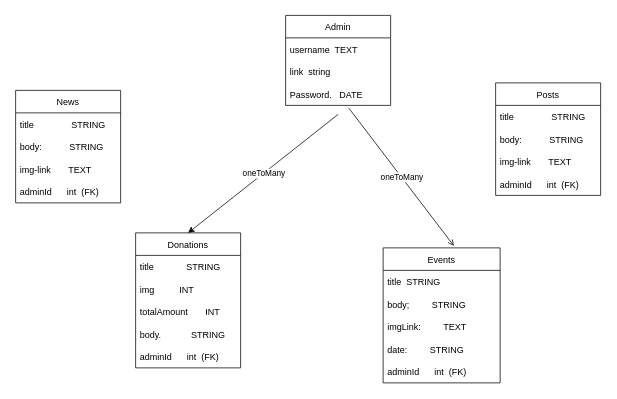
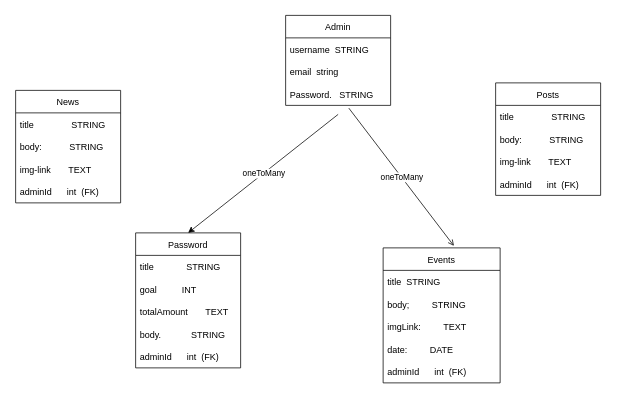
node "username TEXT": label "username TEXT" -> "username STRING"
node "link string": label "link string" -> "email string"
node "Password. DATE": label "Password. DATE" -> "Password. STRING"
node "Donations": label "Donations" -> "Password"
node "img INT": label "img INT" -> "goal INT"
node "totalAmount INT": label "totalAmount INT" -> "totalAmount TEXT"
node "date: STRING": label "date: STRING" -> "date: DATE"
